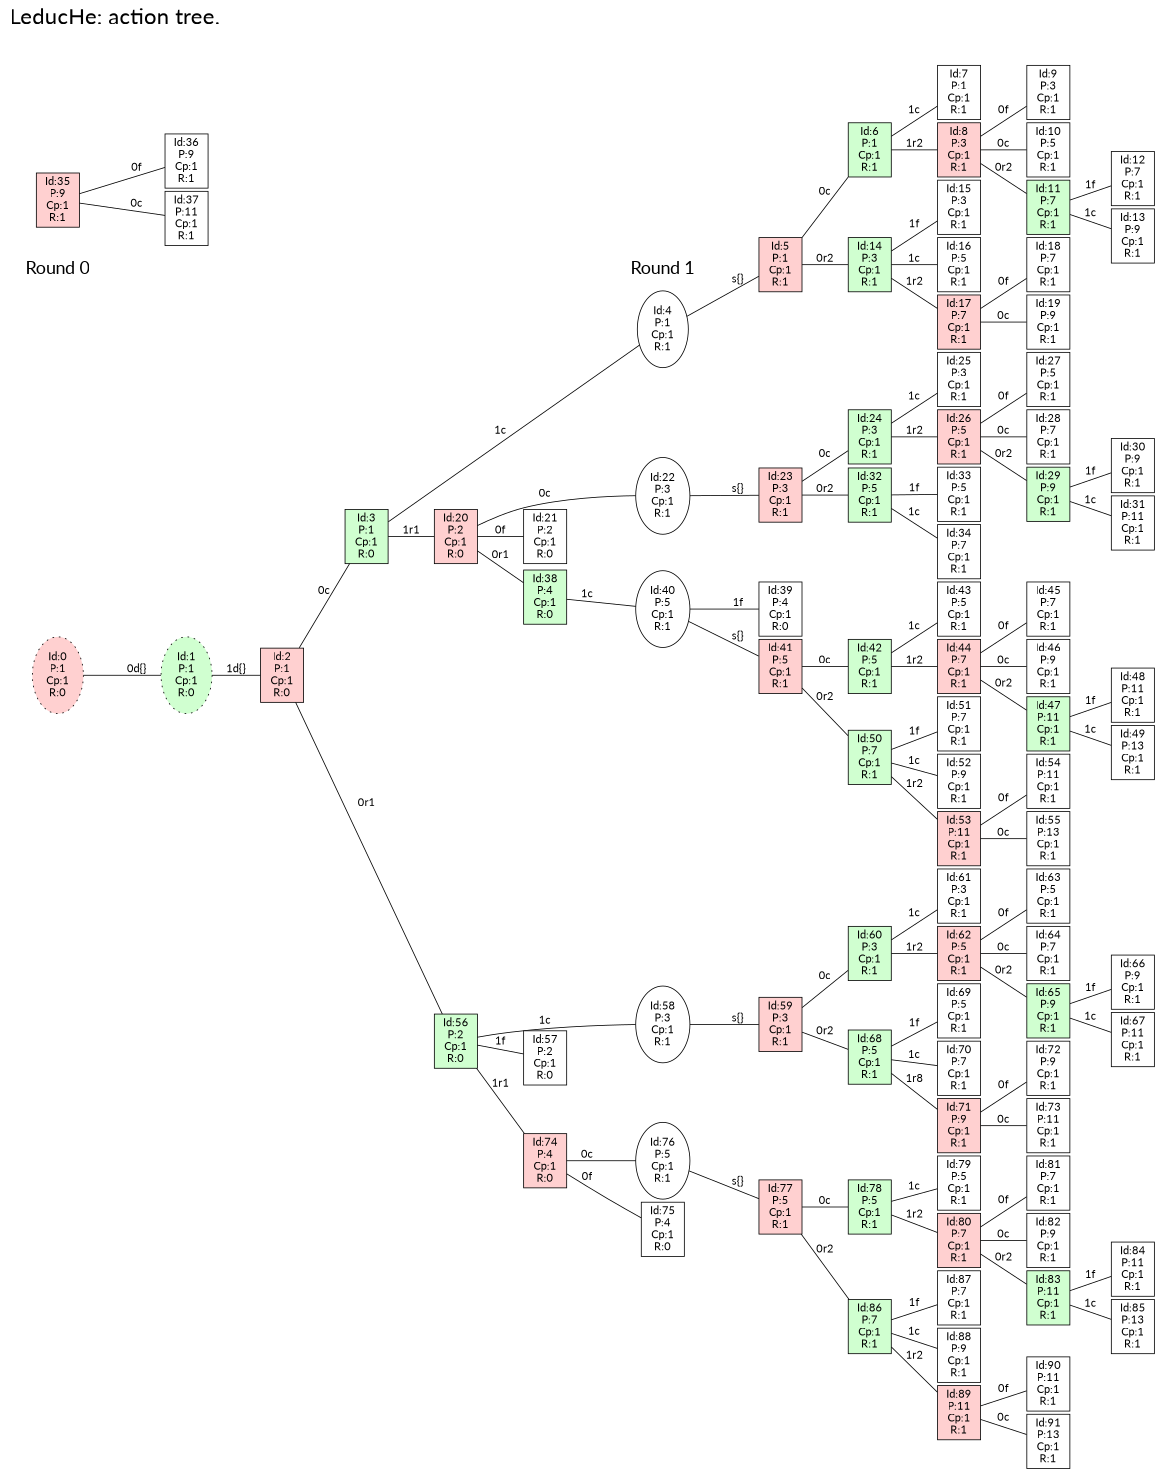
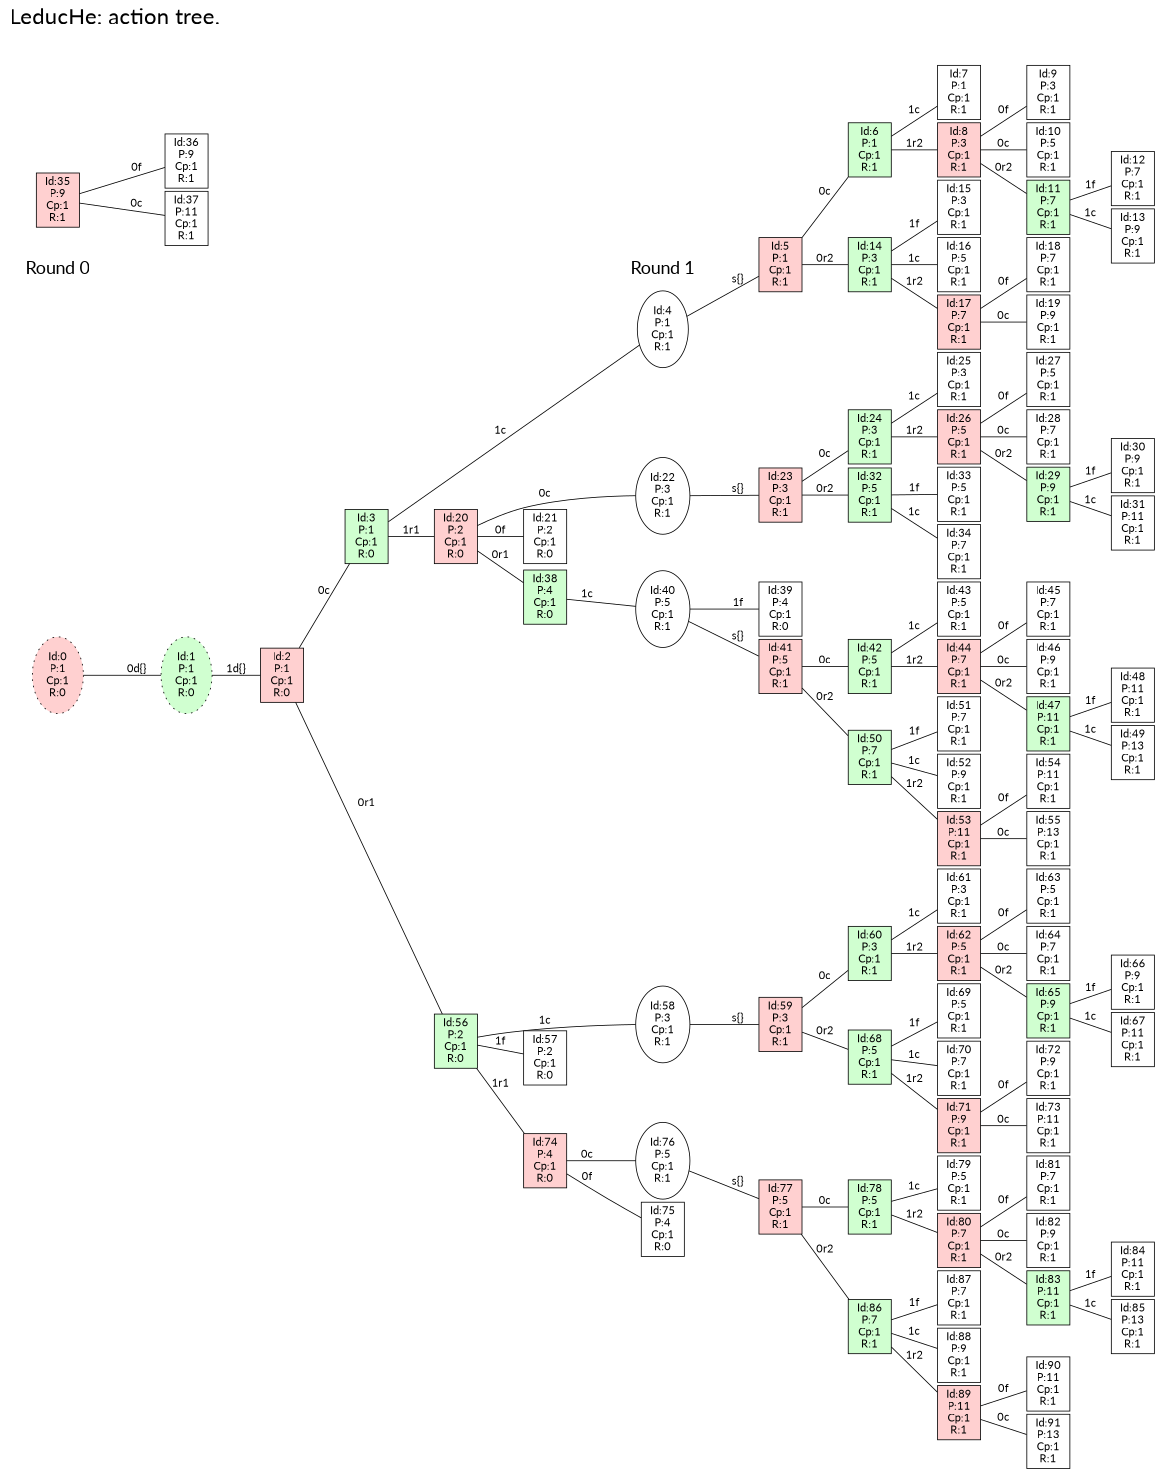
edge "Id:68 P:5 Cp:1 R:1" -- "Id:71 P:9 Cp:1 R:1": label "1r8" -> "1r2"
